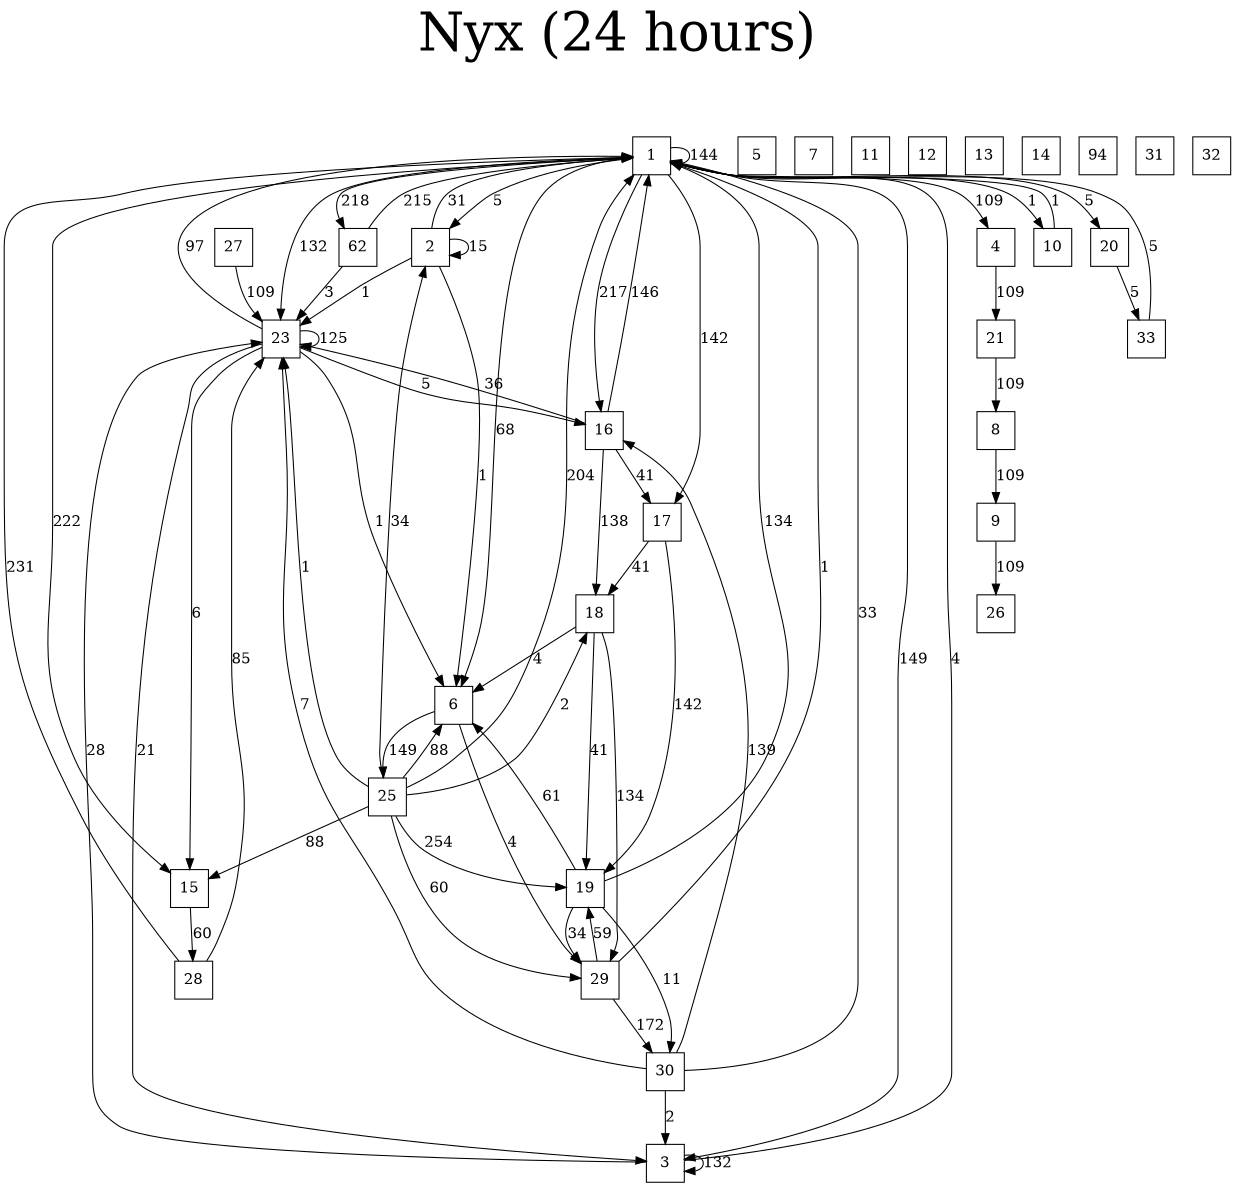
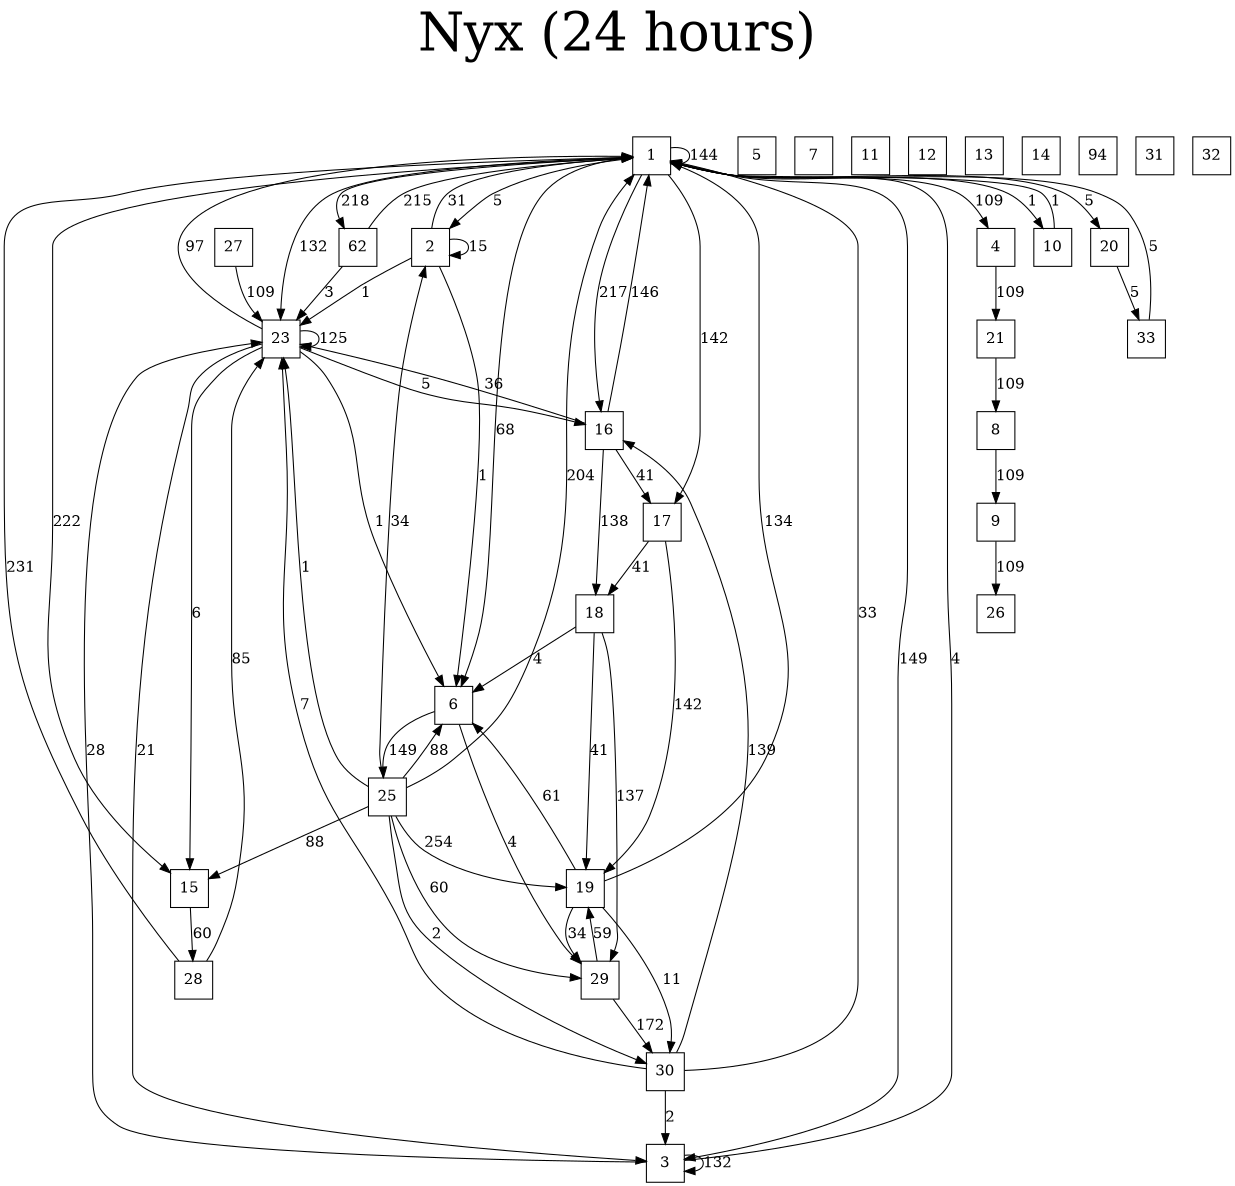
edge "29" -> "1": removed, label "1"
edge "25" -> "18": now "25" -> "30"
edge "18" -> "29": label "134" -> "137"
